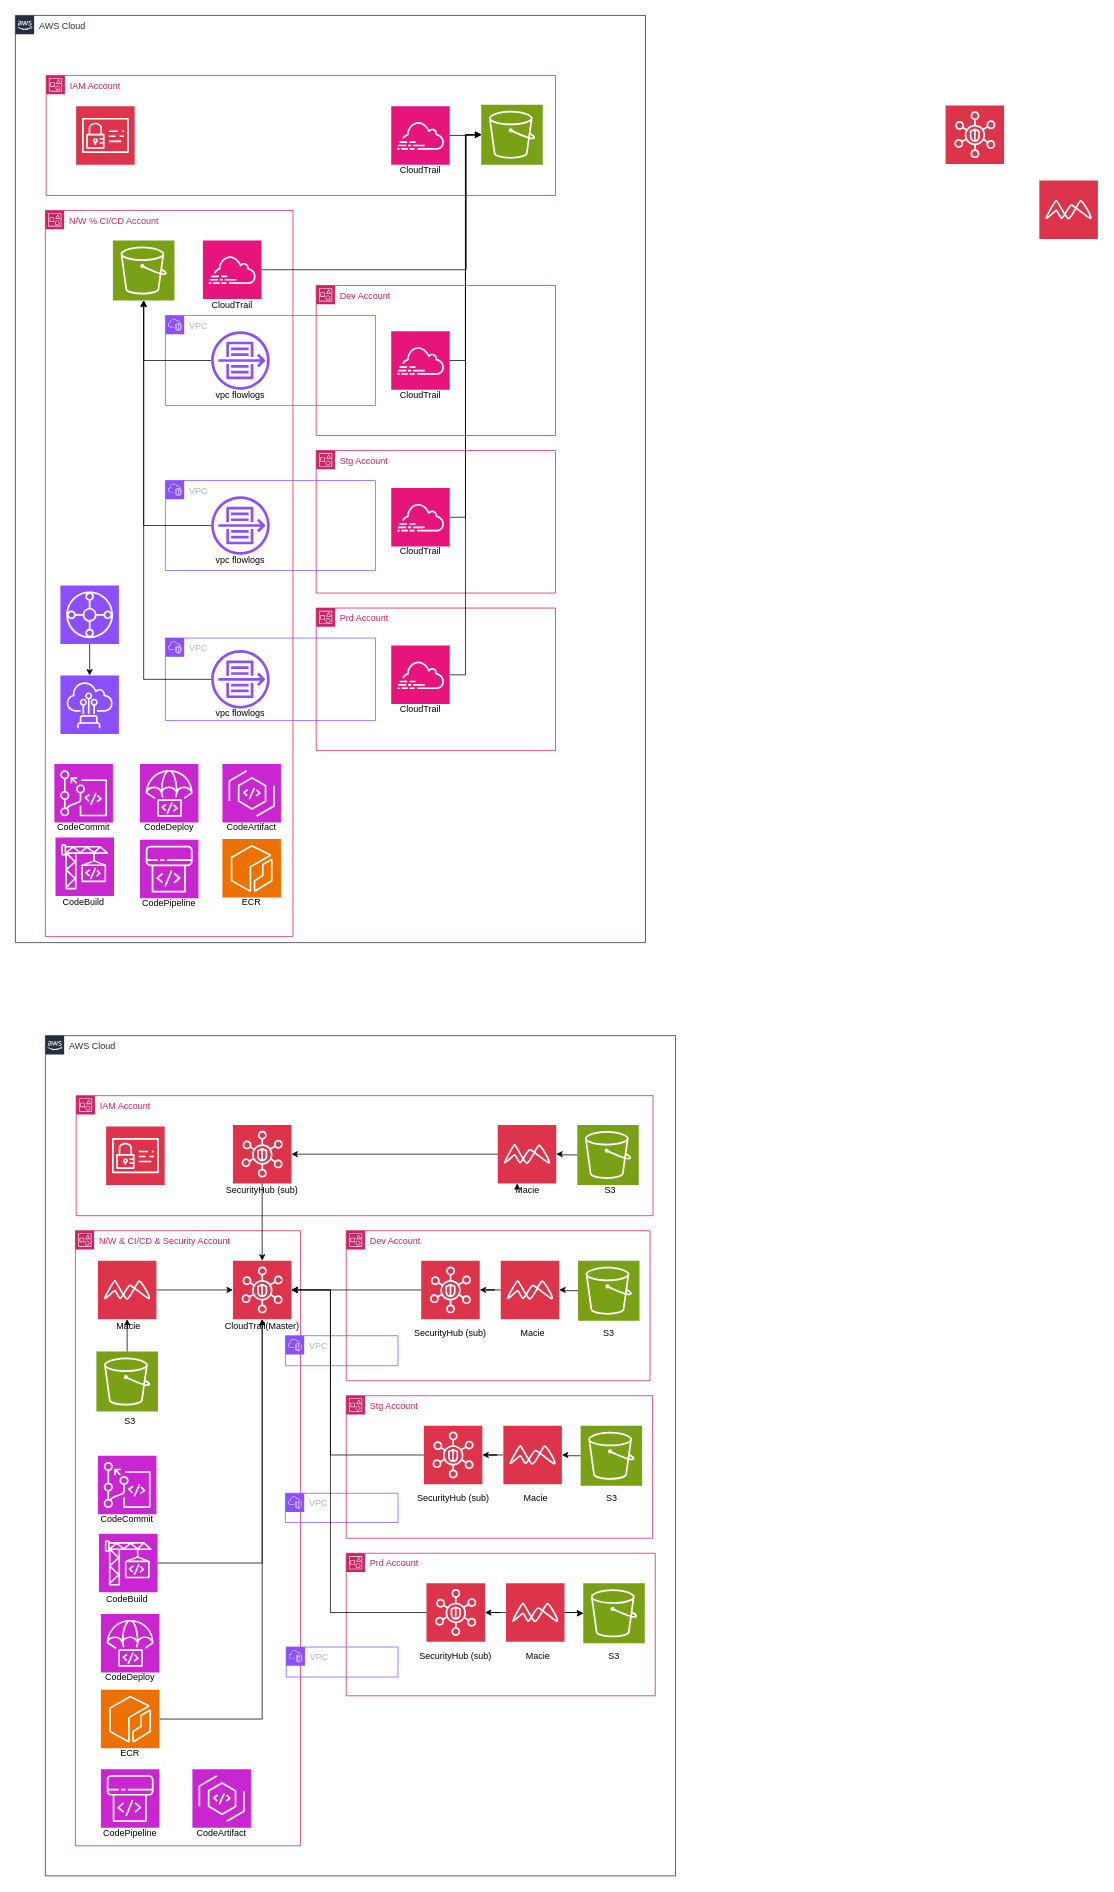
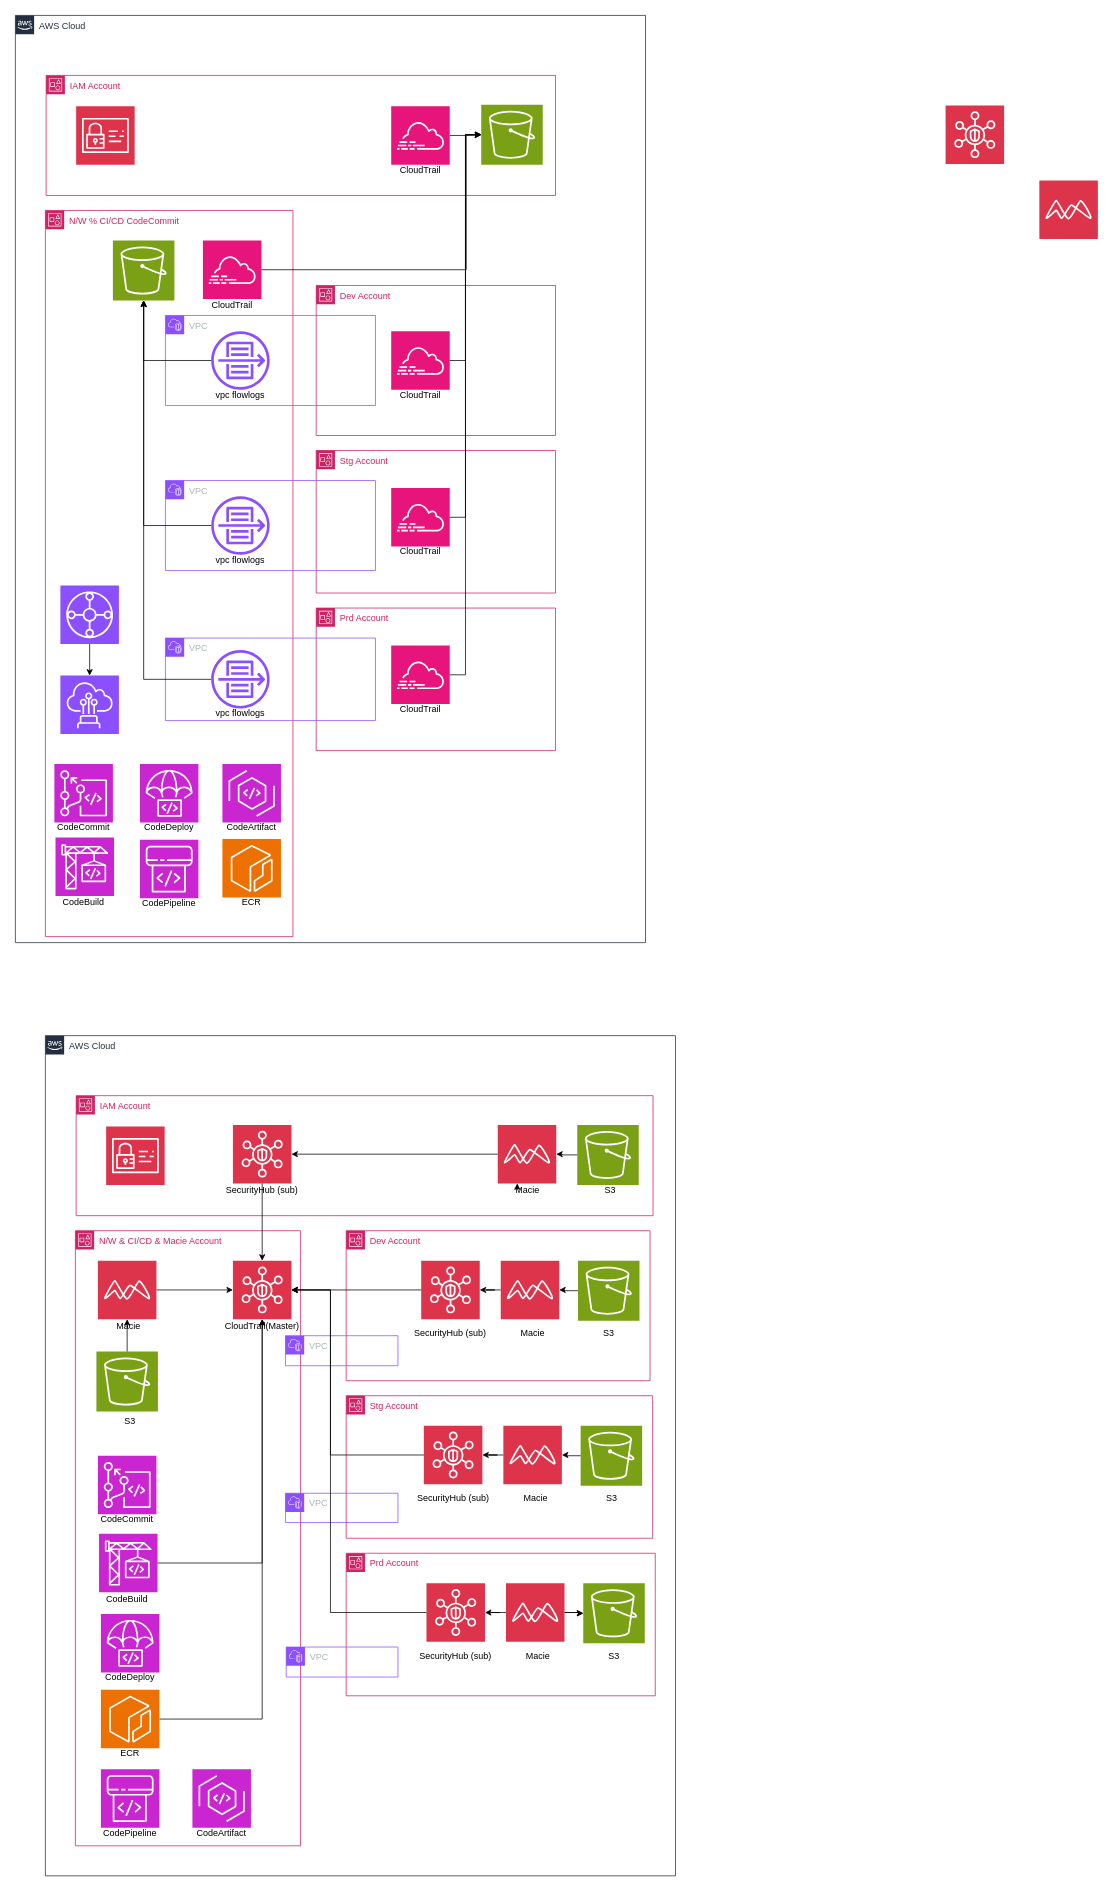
node "N/W % CI/CD Account": label "N/W % CI/CD Account" -> "N/W % CI/CD CodeCommit"
node "N/W & CI/CD & Security Account": label "N/W & CI/CD & Security Account" -> "N/W & CI/CD & Macie Account"
